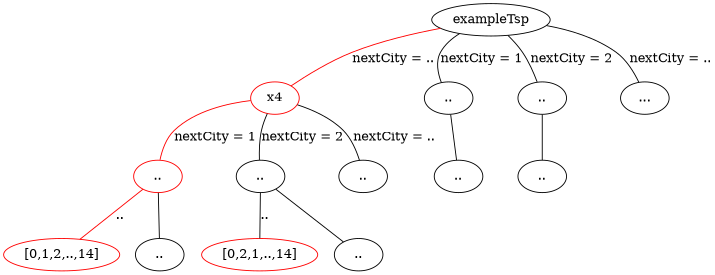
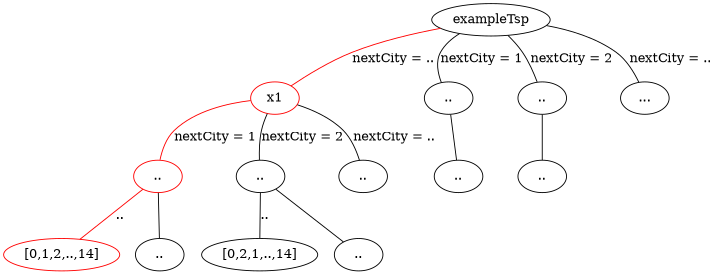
node "x4": label "x4" -> "x1"
node "[0,2,1,..,14]": color red -> black
